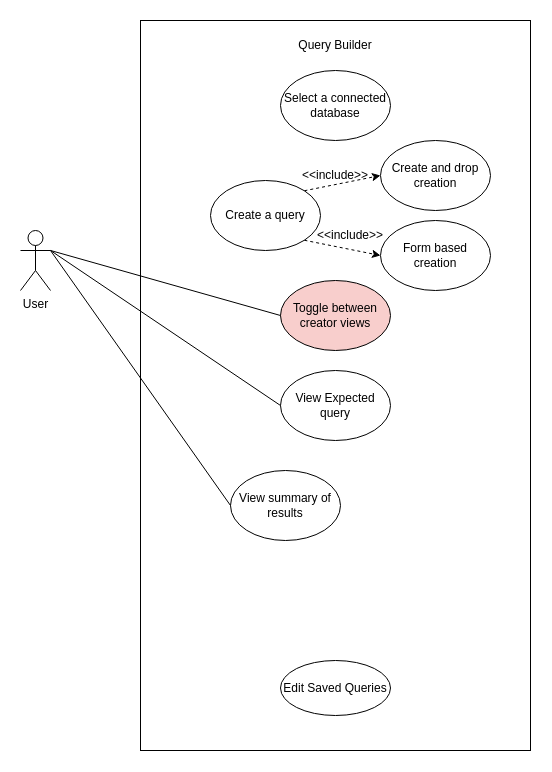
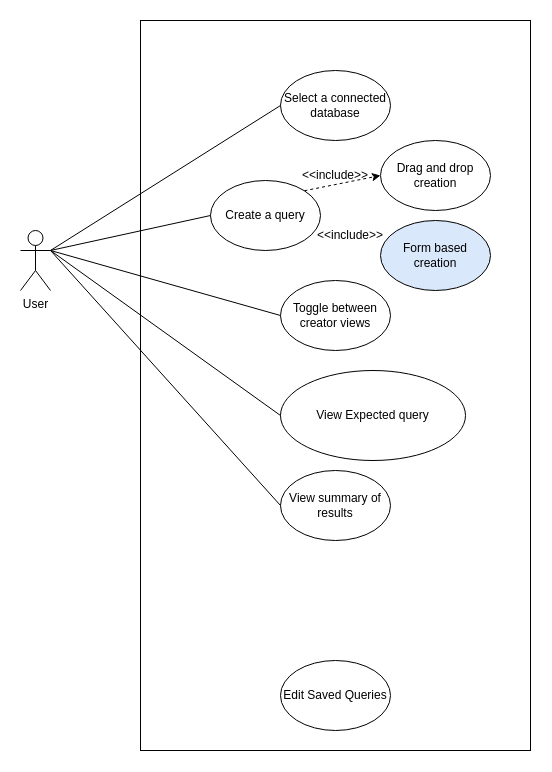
node "Query Builder": removed
node "Create and drop creation": label "Create and drop creation" -> "Drag and drop creation"
edge "Select a connected database" -- "User": added
edge "Create a query" -- "User": added
edge "Create a query" -> "Form based creation": removed
node "Form based creation": fillcolor #ffffff -> #dae8fc
node "Toggle between creator views": fillcolor #f8cecc -> #ffffff
node "View Expected query": size 110x70 -> 185x90
node "View summary of results": moved (286, 506) -> (336, 506)
node "Edit Saved Queries": size 110x55 -> 110x70
